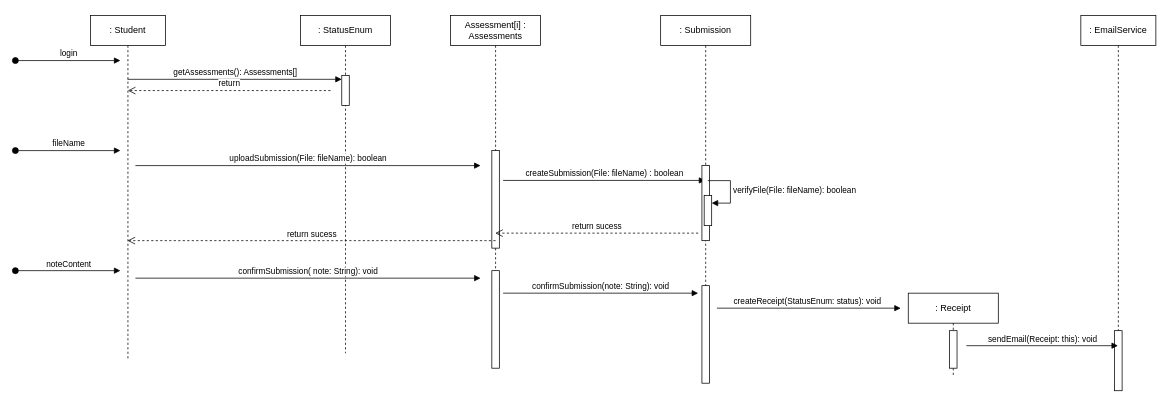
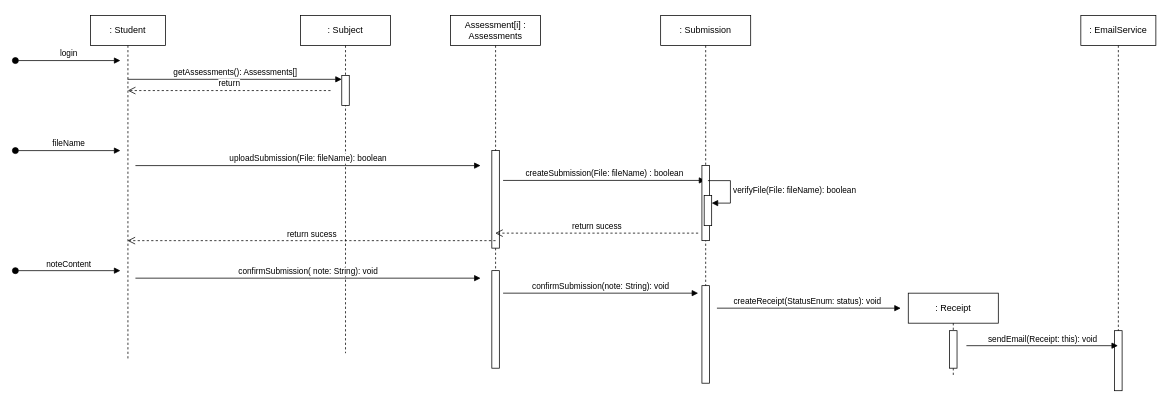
node ": StatusEnum": label ": StatusEnum" -> ": Subject"
